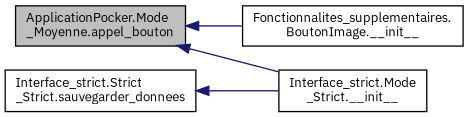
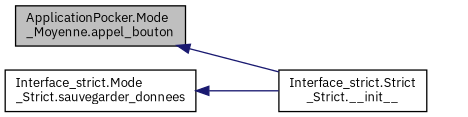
node "Fonctionnalites_supplementaires. BoutonImage.__init__": removed
node "Interface_strict.Strict _Strict.sauvegarder_donnees": label "Interface_strict.Strict _Strict.sauvegarder_donnees" -> "Interface_strict.Mode _Strict.sauvegarder_donnees"
node "Interface_strict.Mode _Strict.__init__": label "Interface_strict.Mode _Strict.__init__" -> "Interface_strict.Strict _Strict.__init__"
